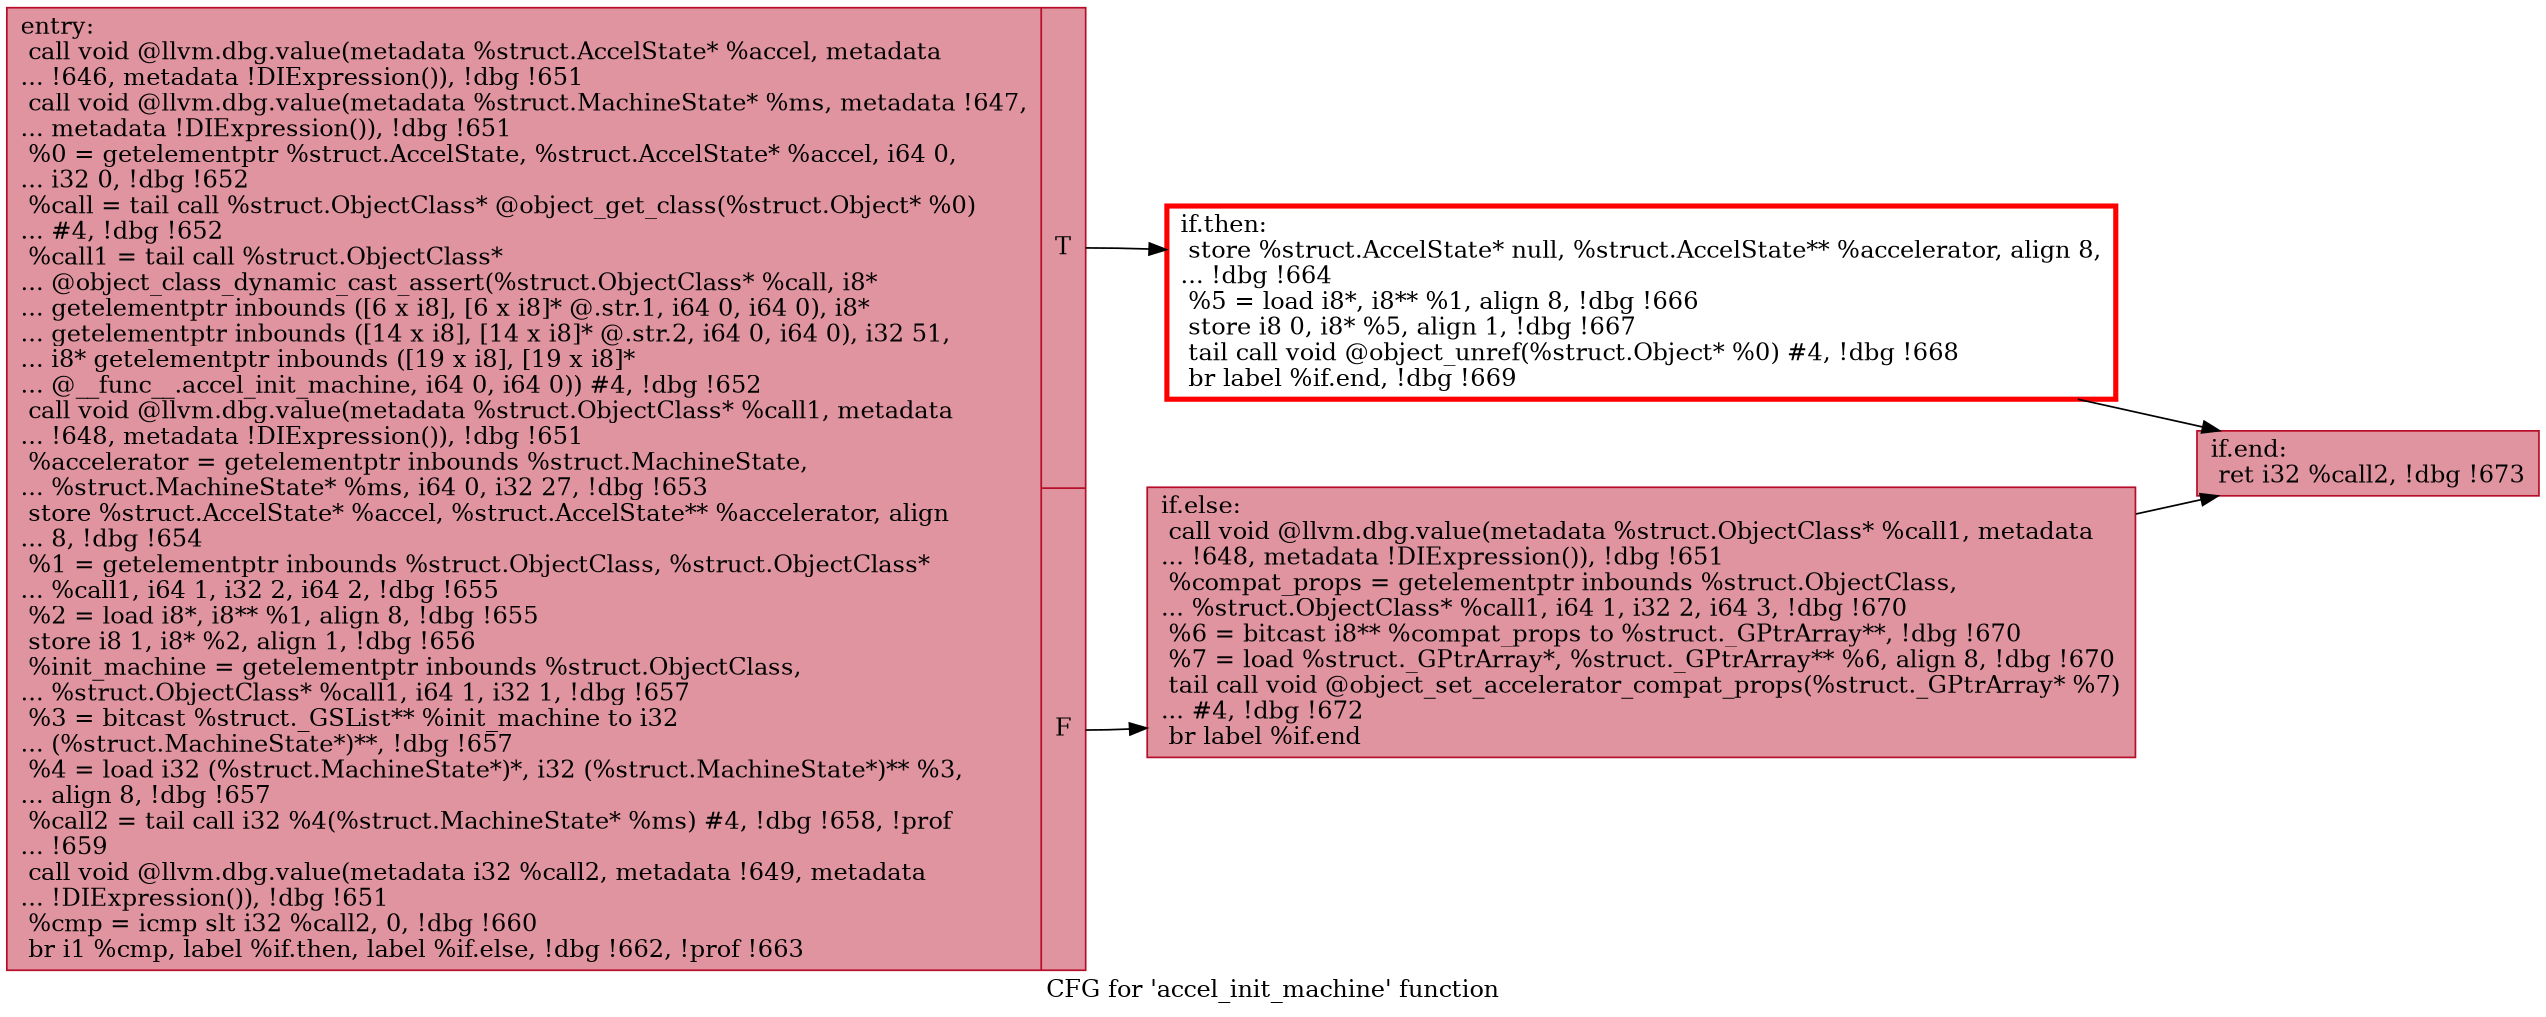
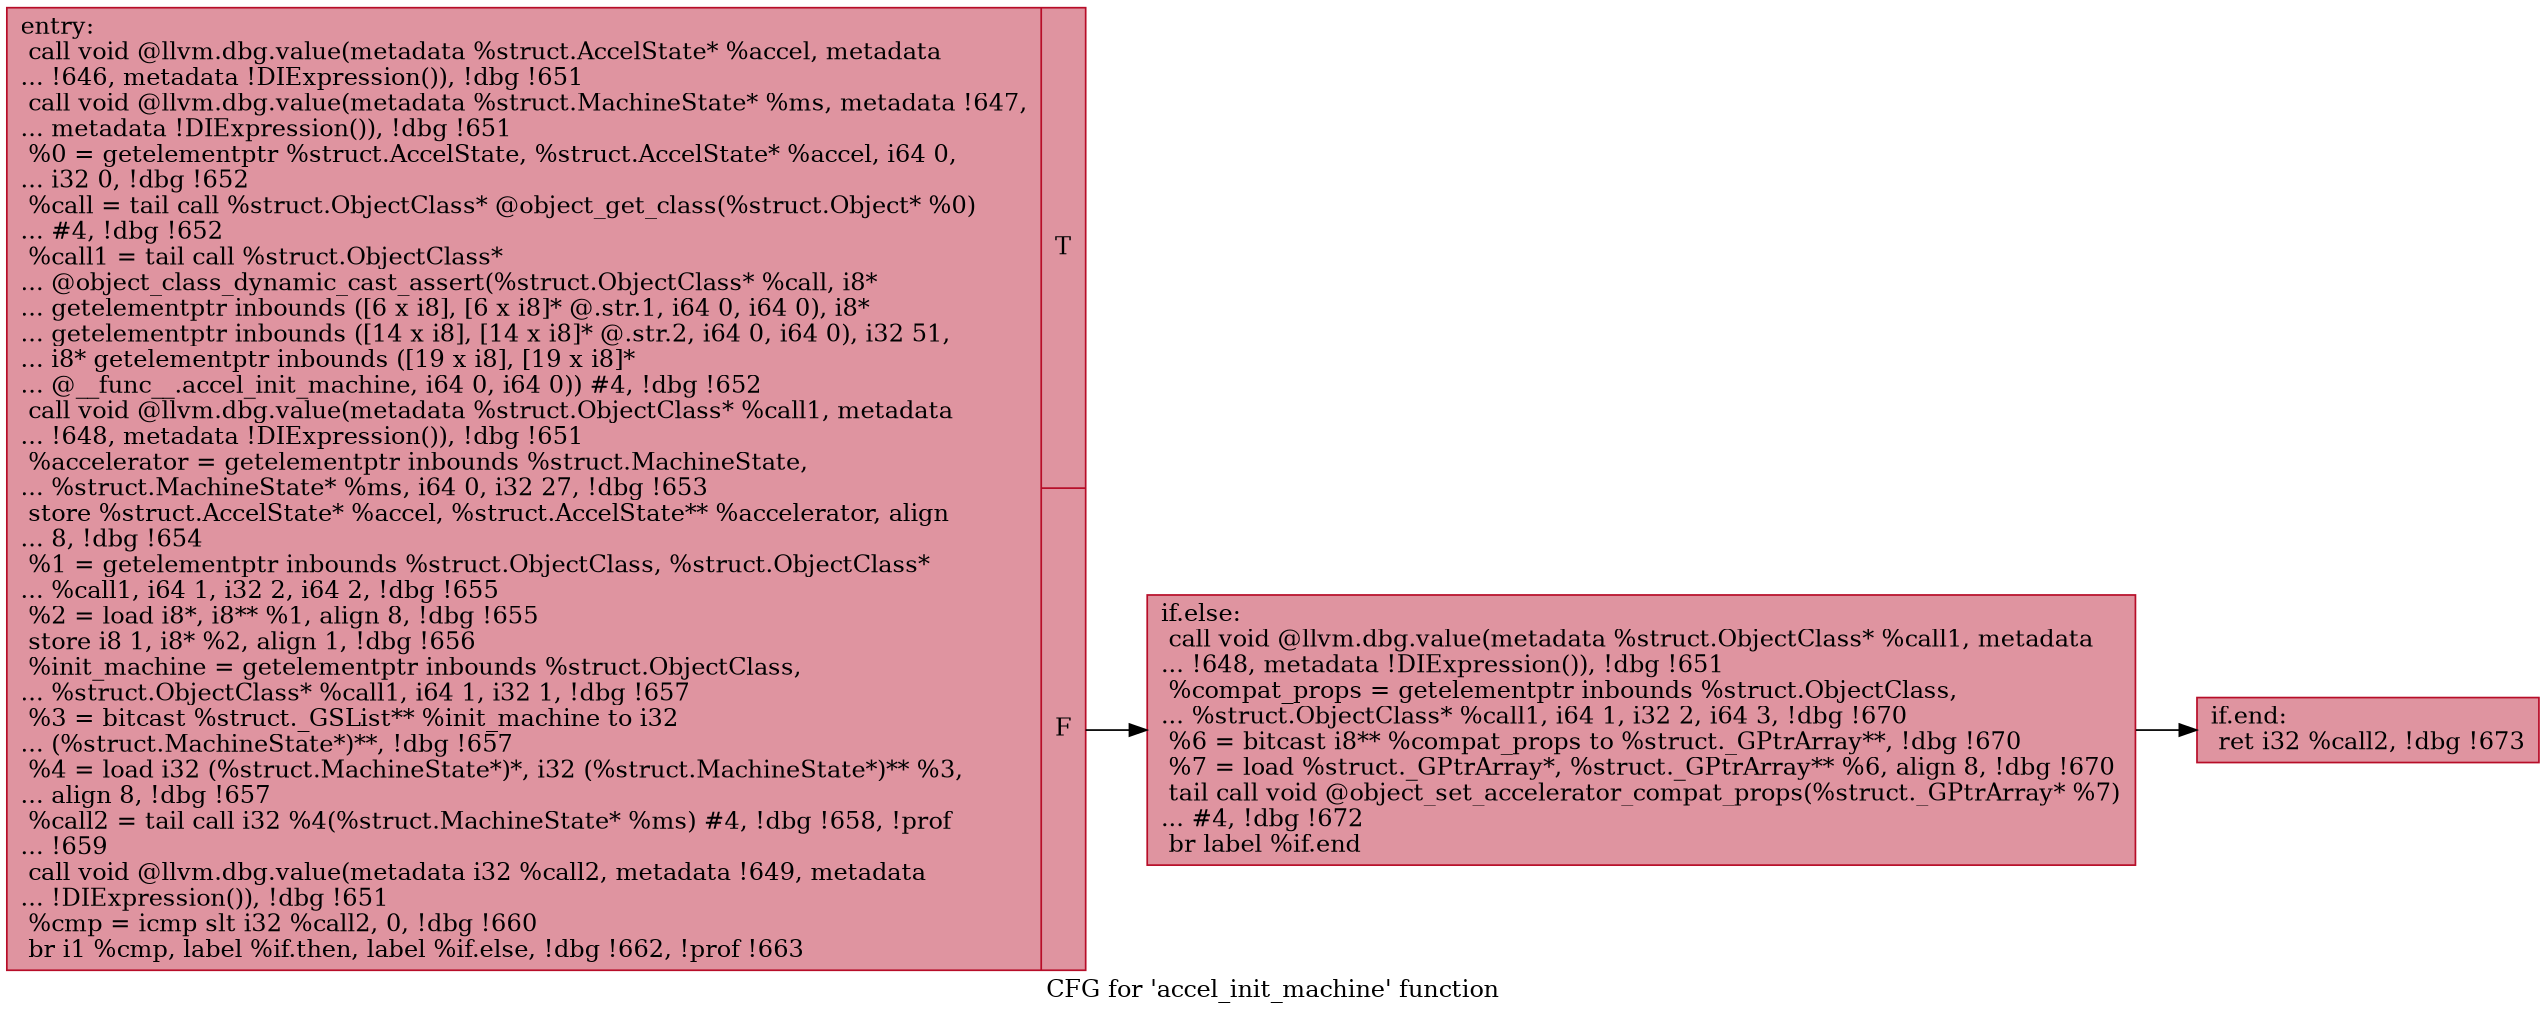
node "if.then:": removed
